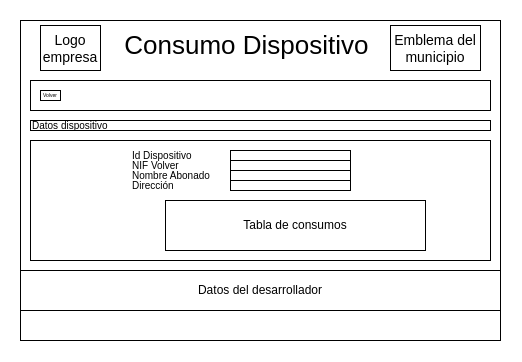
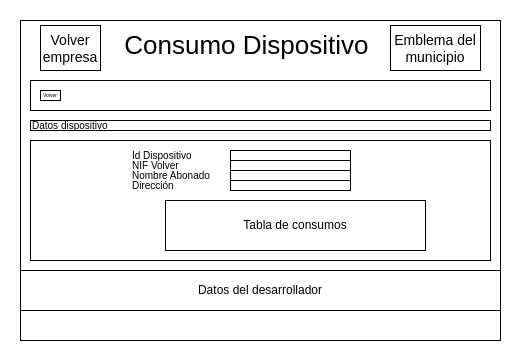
node "Logoempresa": label "Logoempresa" -> "Volverempresa"
